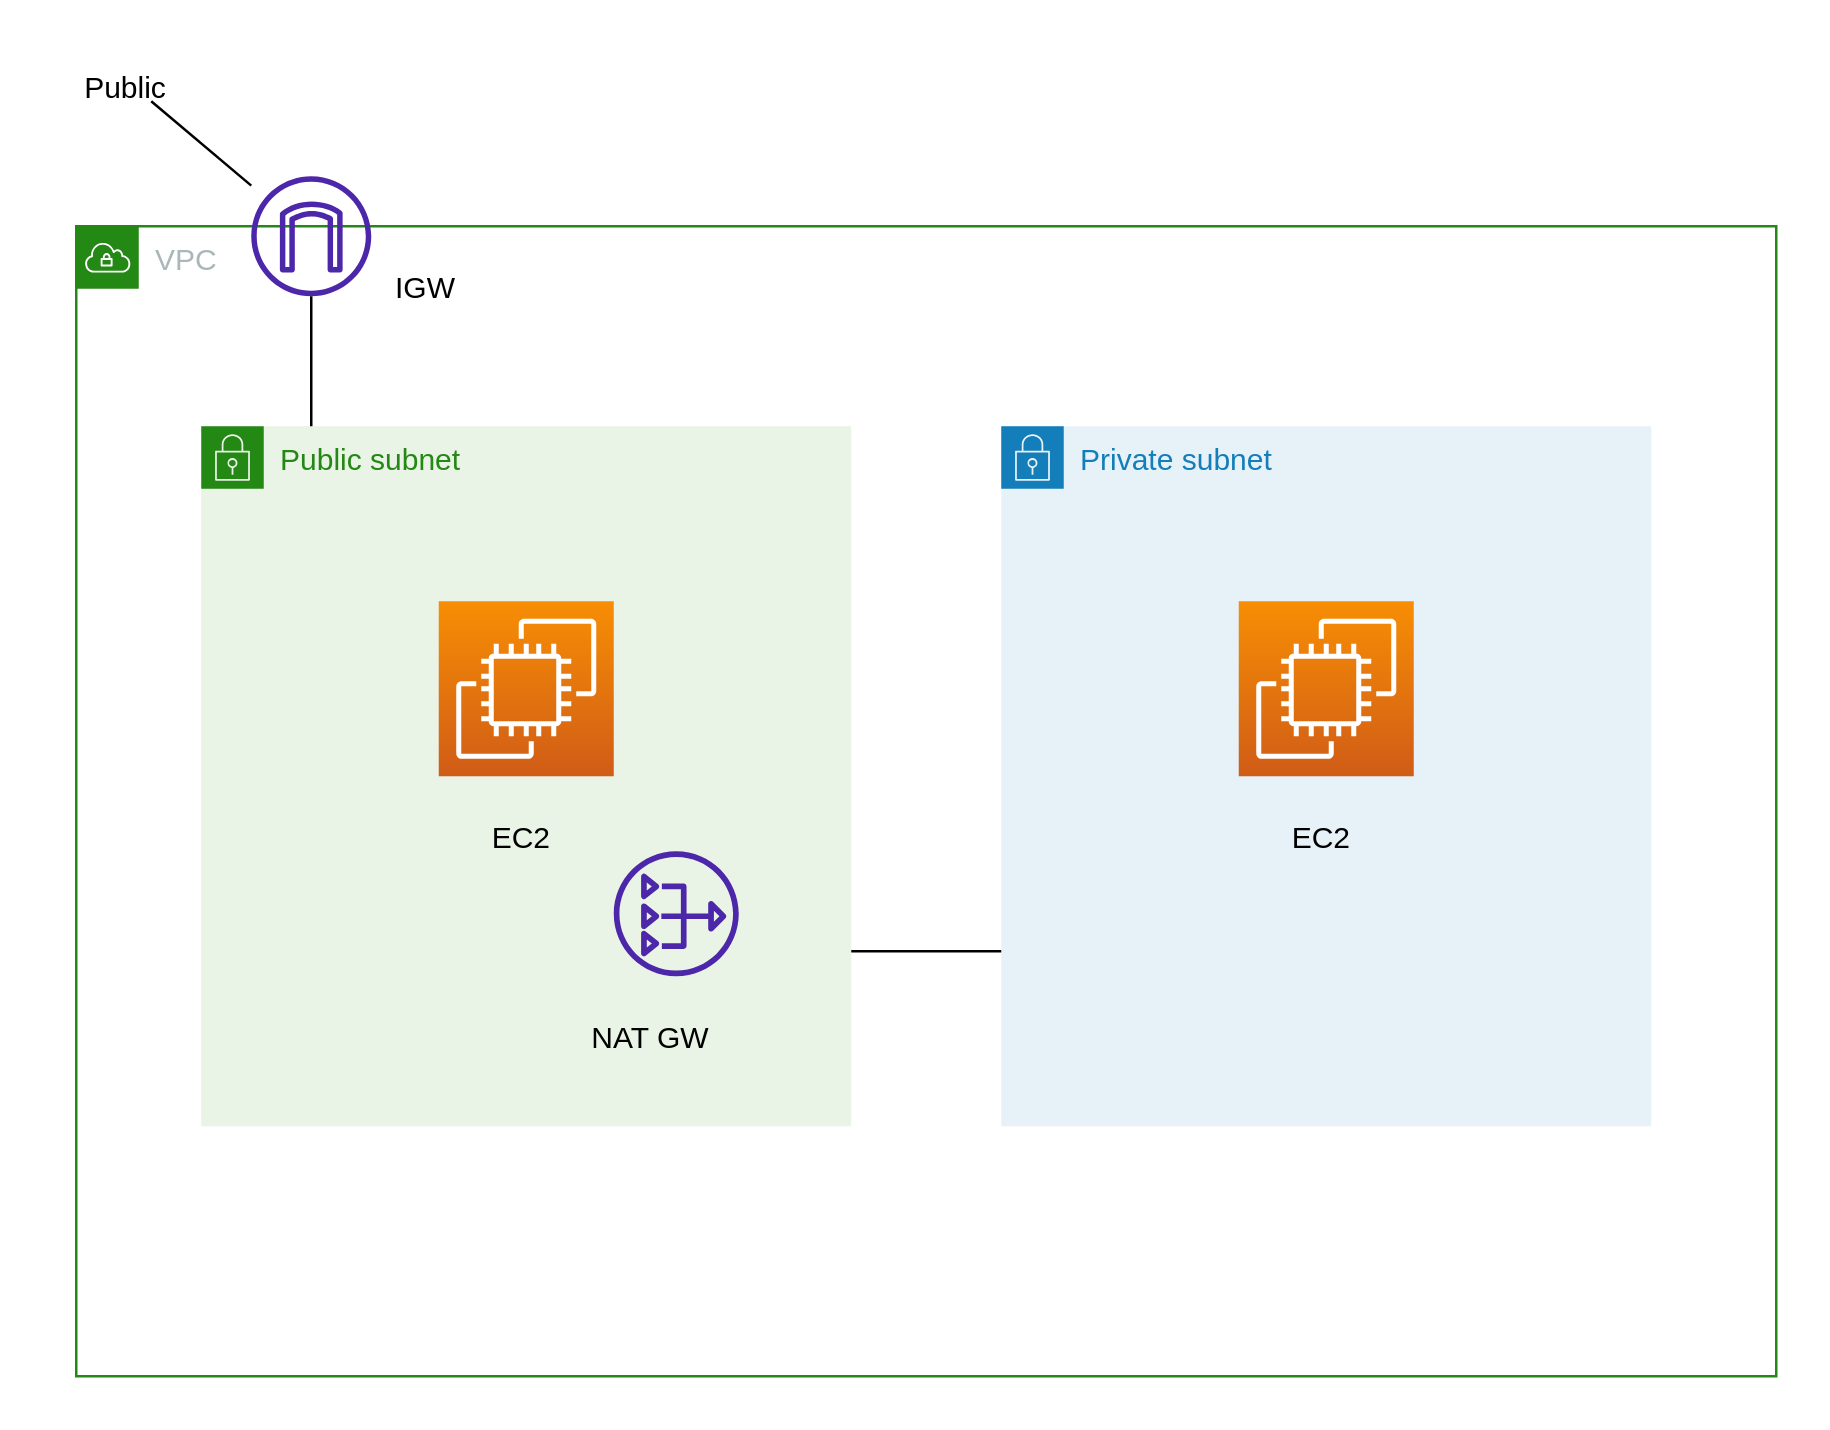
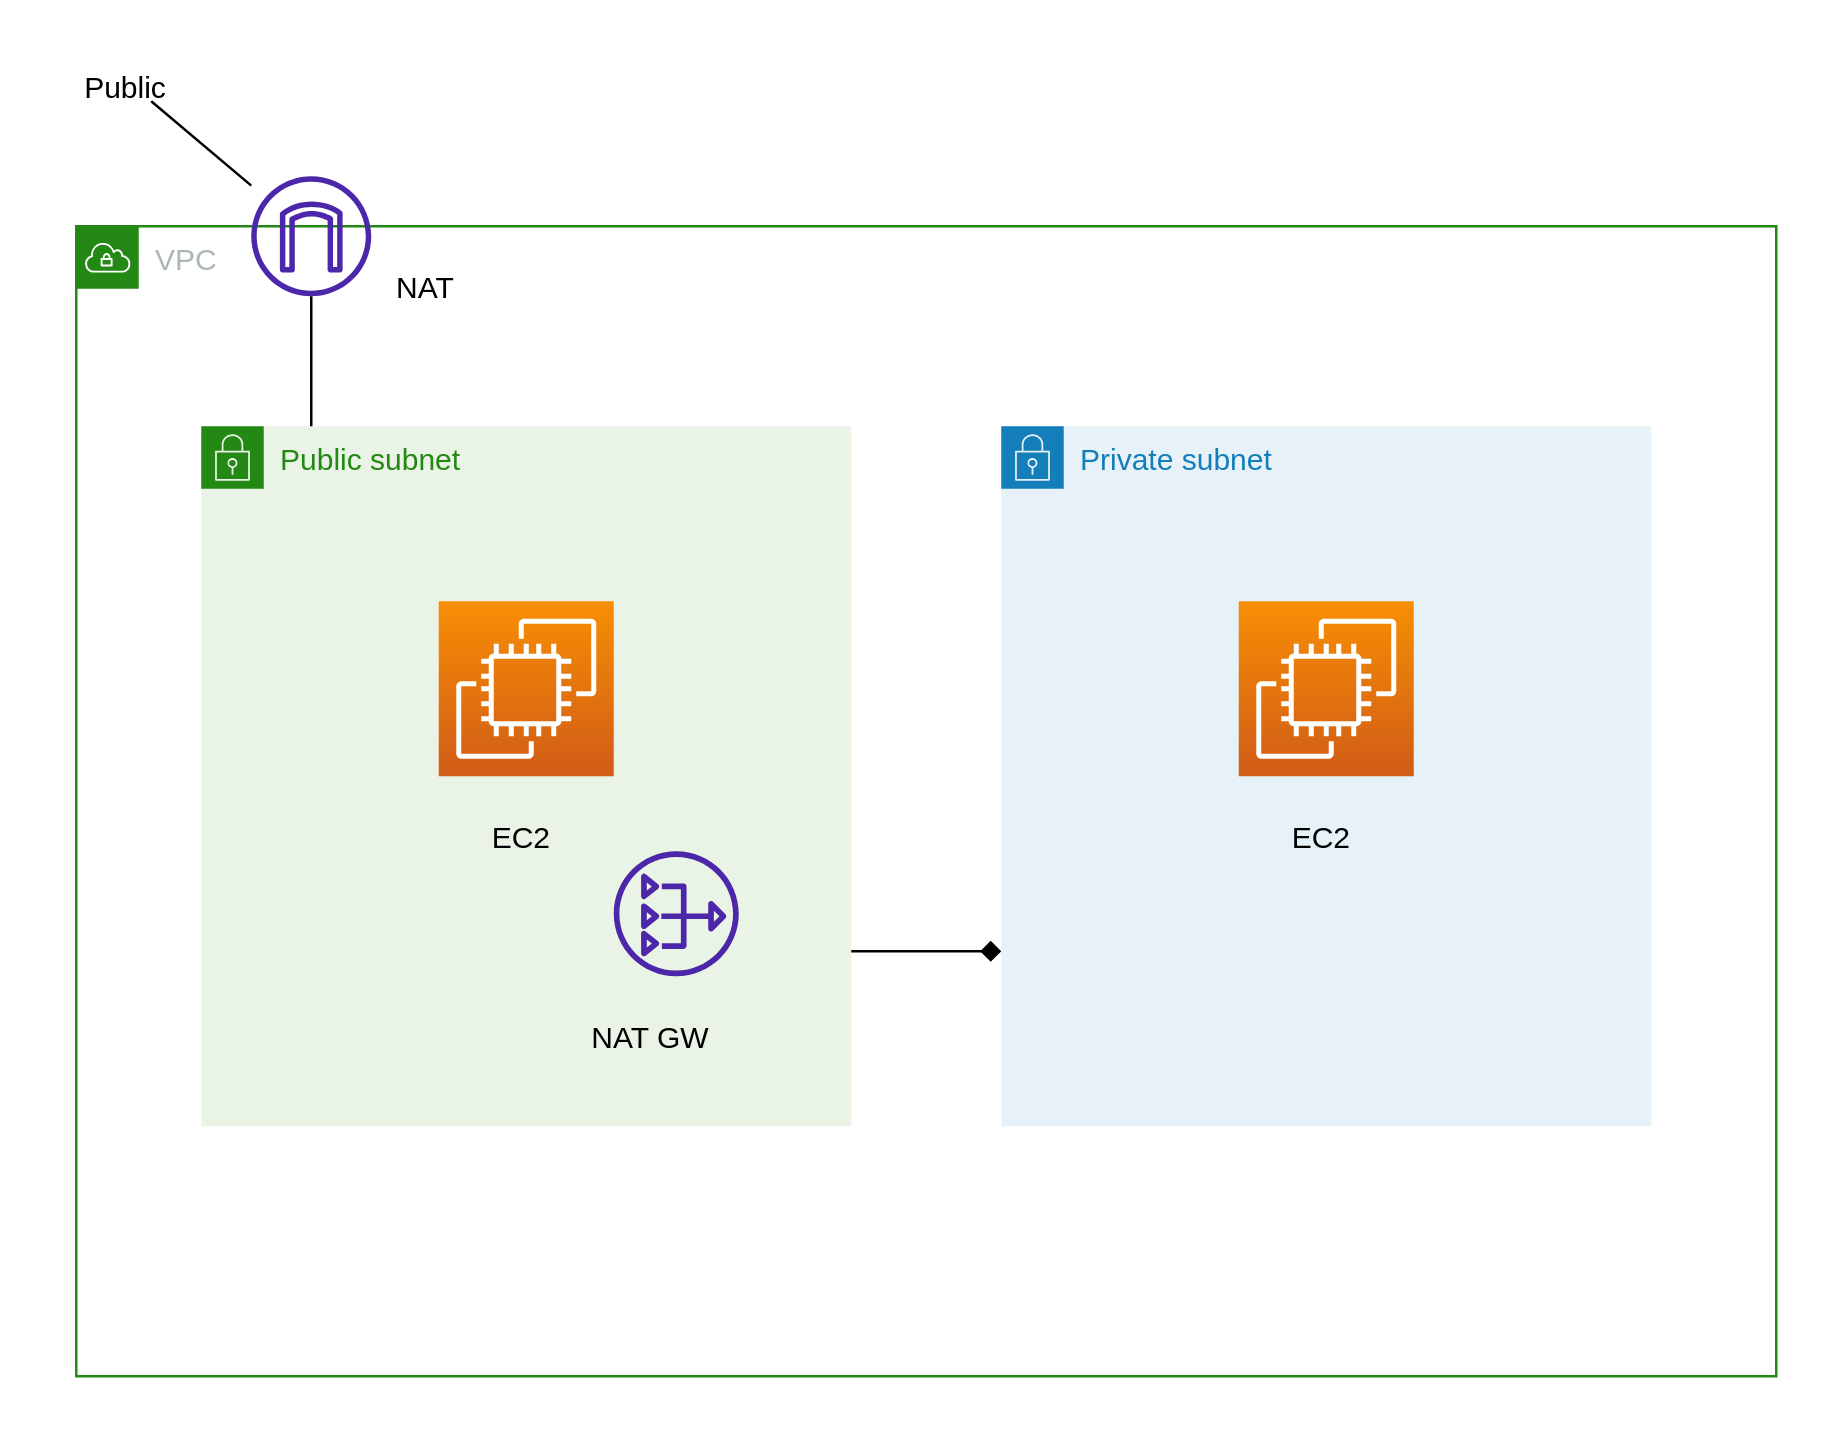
node "IGW": label "IGW" -> "NAT"
edge "Public subnet" -- "Private subnet": arrowhead none -> diamond
